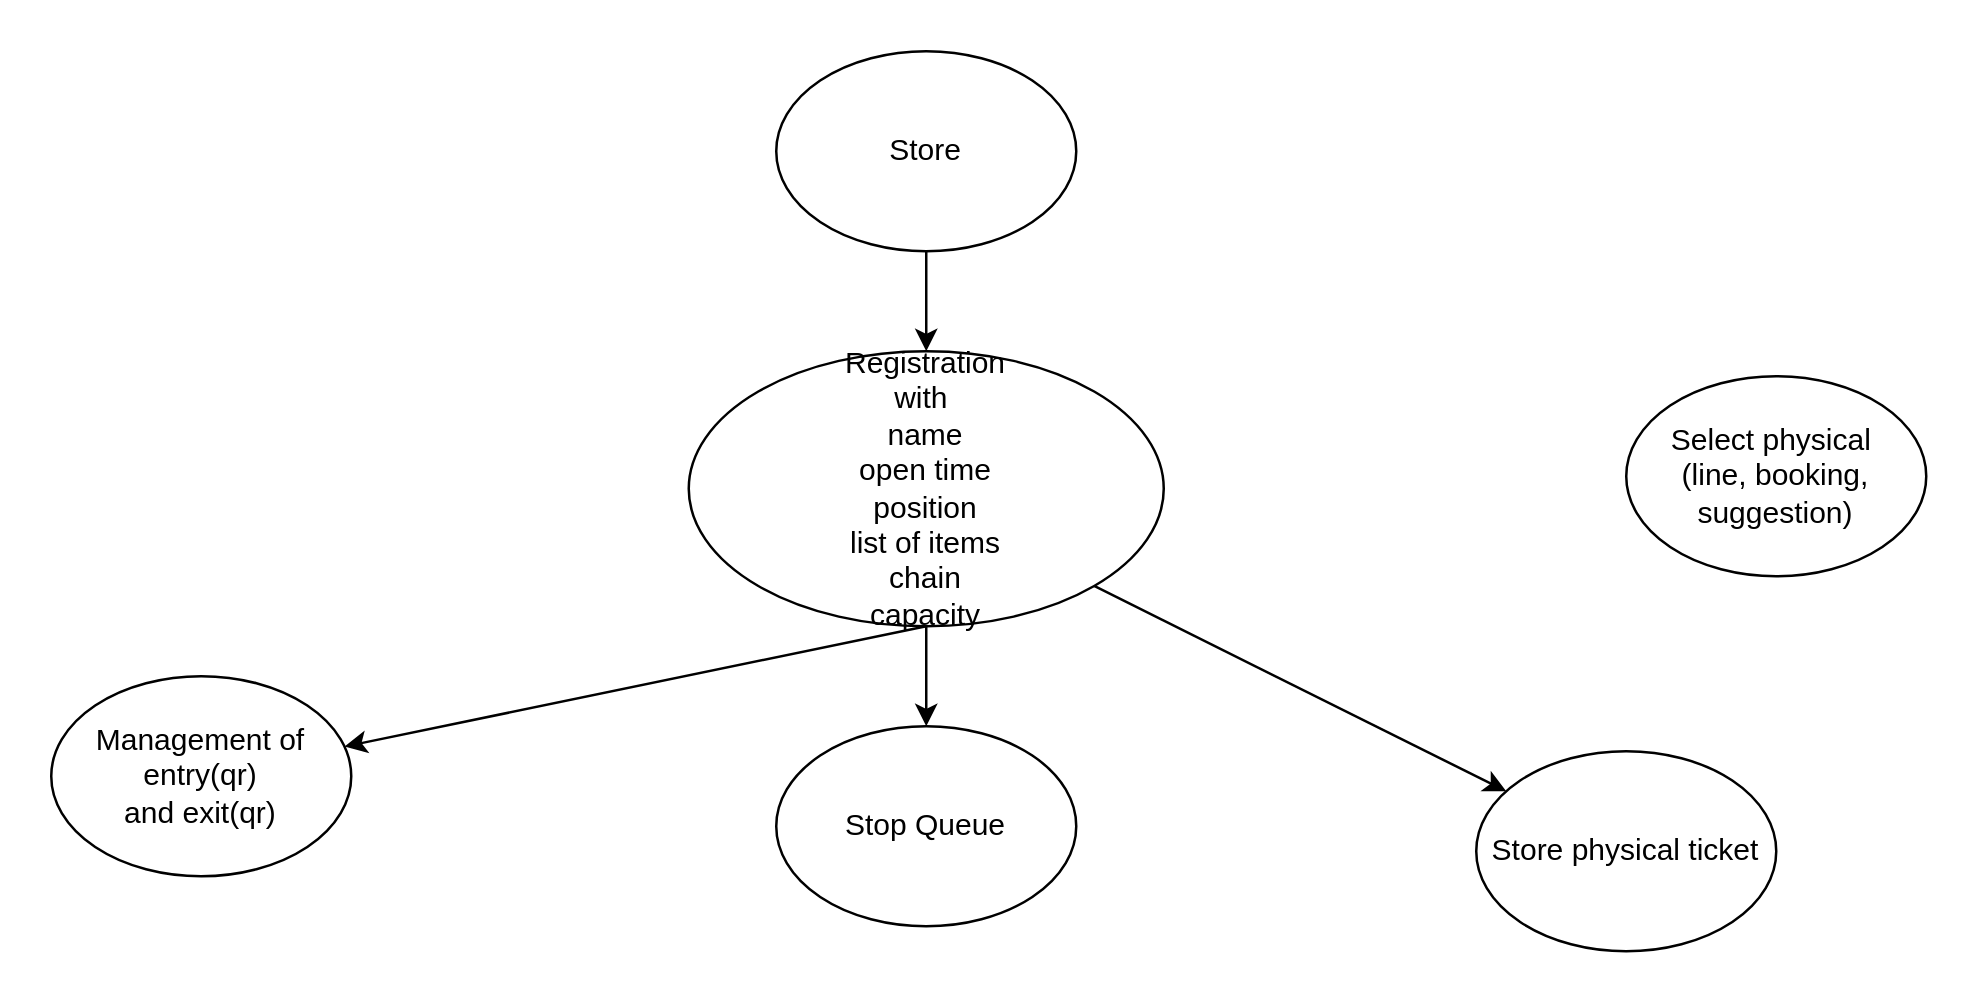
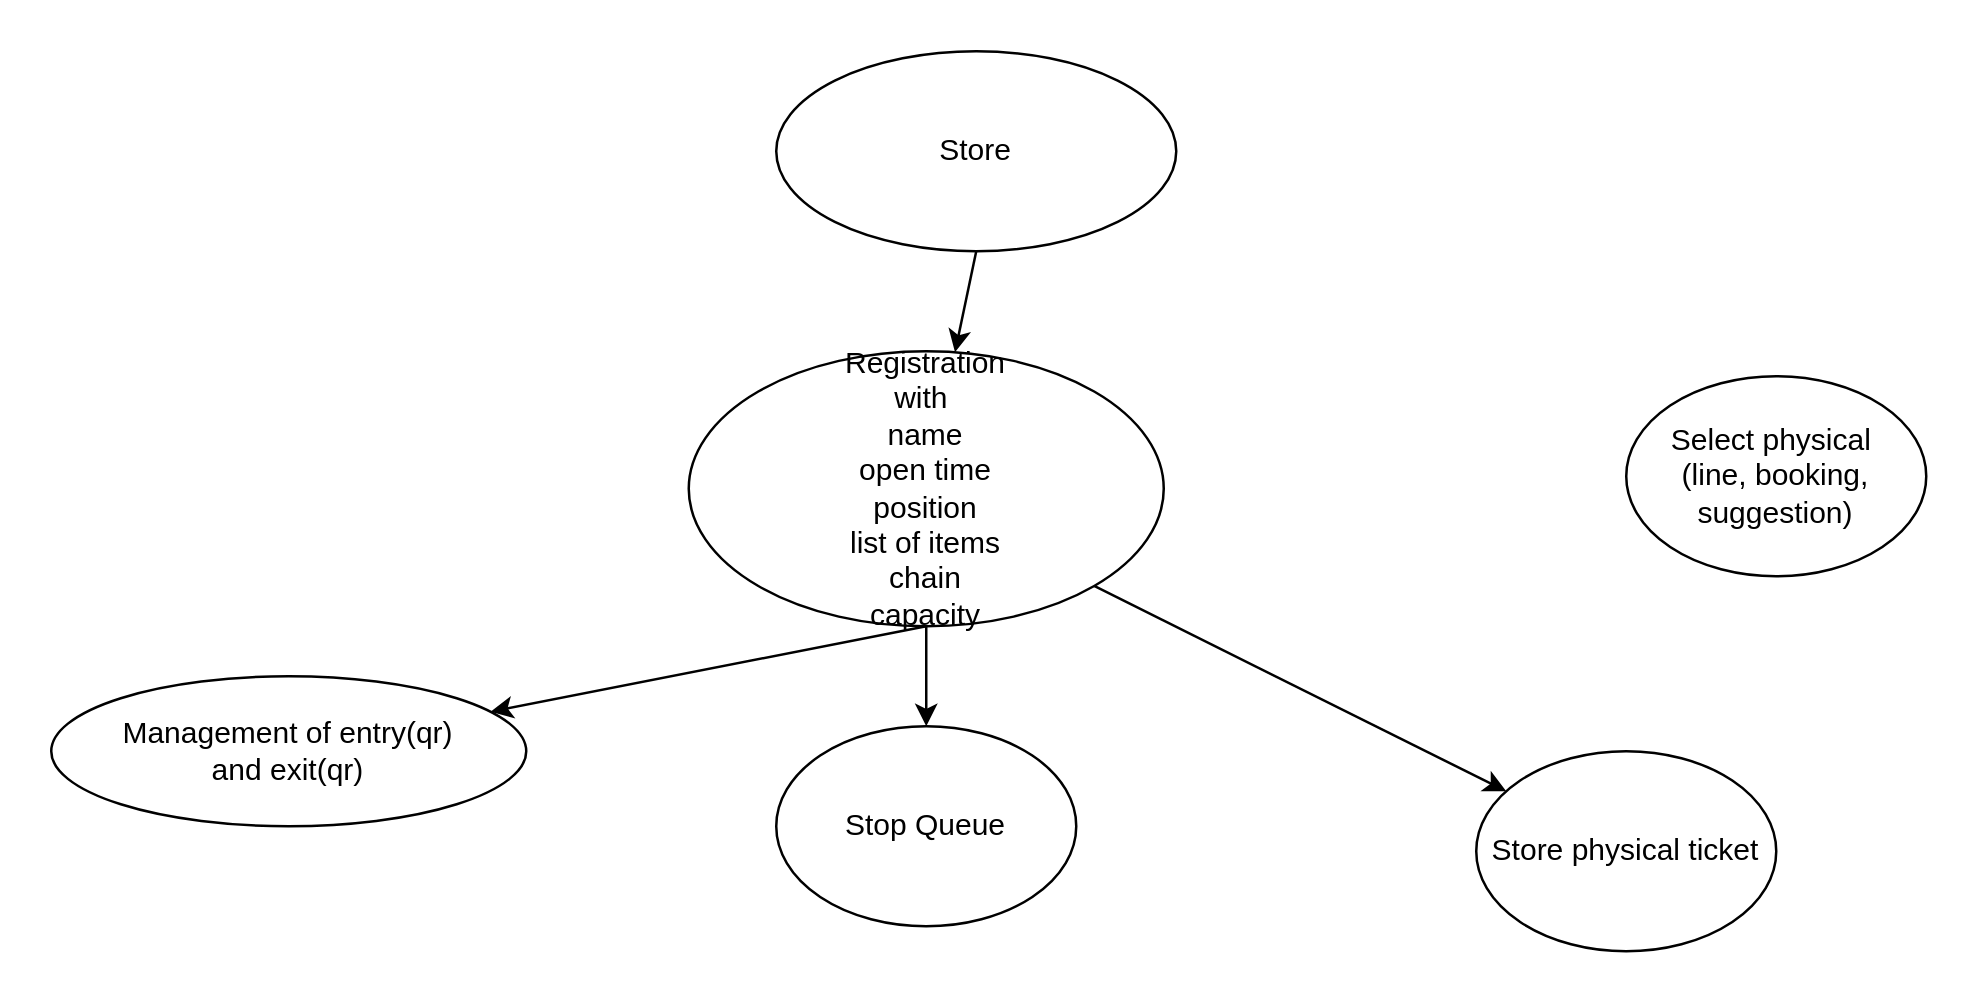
node "Store": size 300x200 -> 400x200
node "Management of entry(qr) and exit(qr)": size 300x200 -> 475x150
